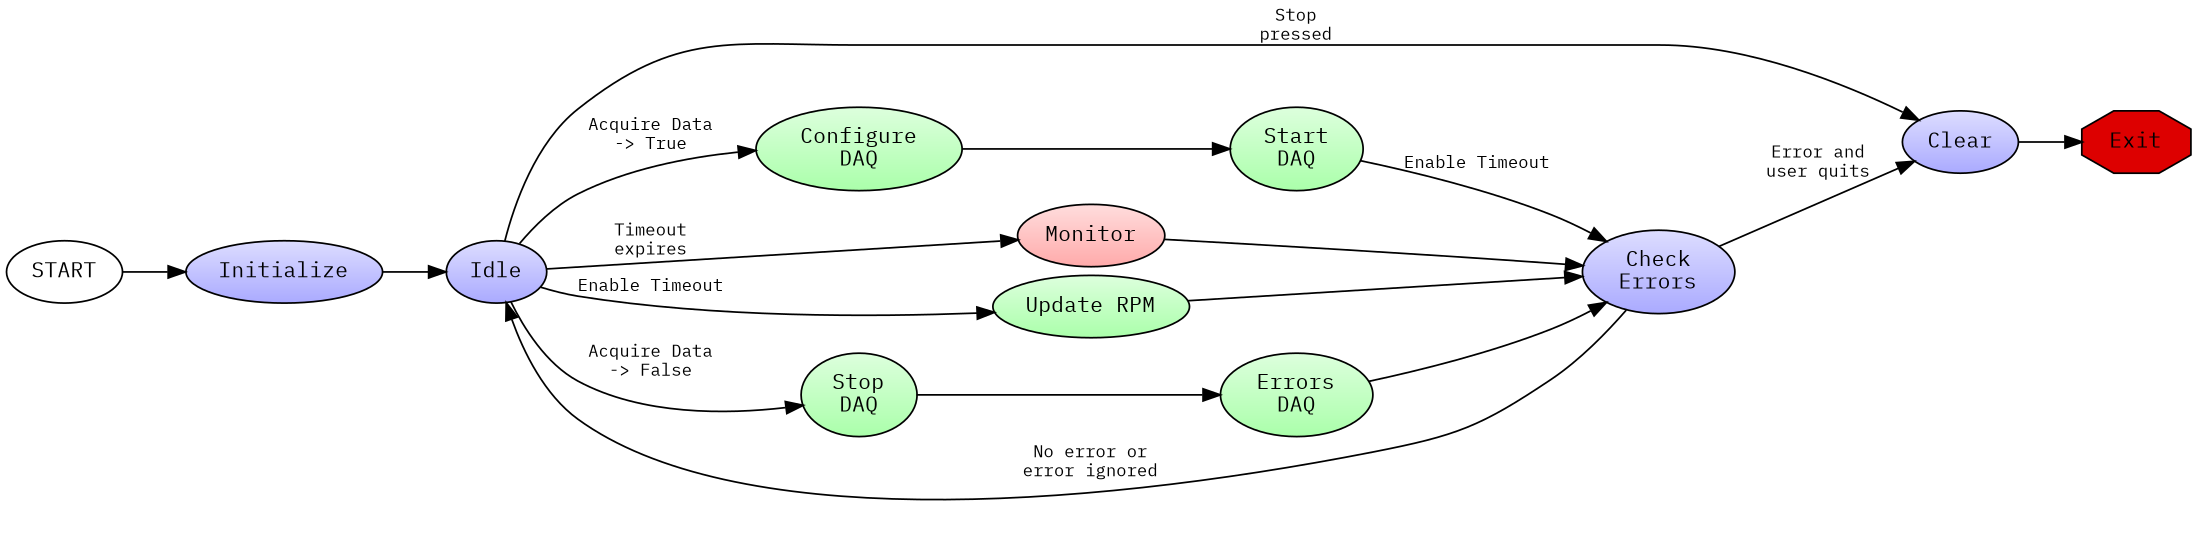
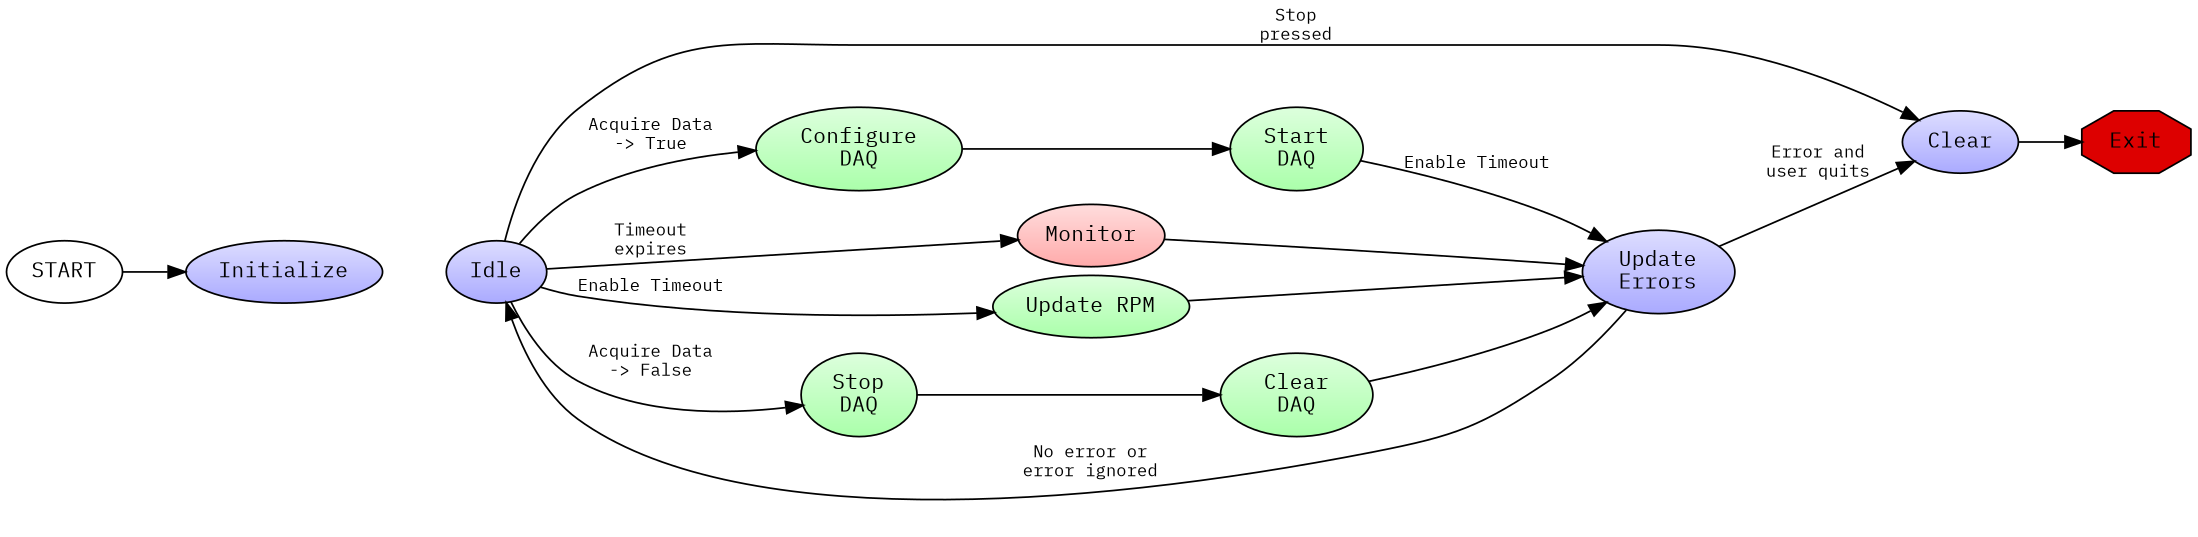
edge "Initialize" -> "Idle": removed
node "Check Errors": label "Check Errors" -> "Update Errors"
node "Errors DAQ": label "Errors DAQ" -> "Clear DAQ"
